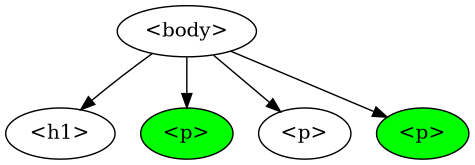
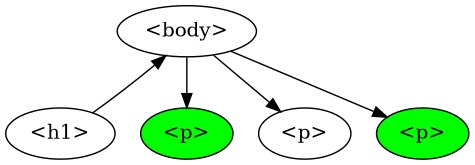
edge "<body>" -> "<h1>": reversed
